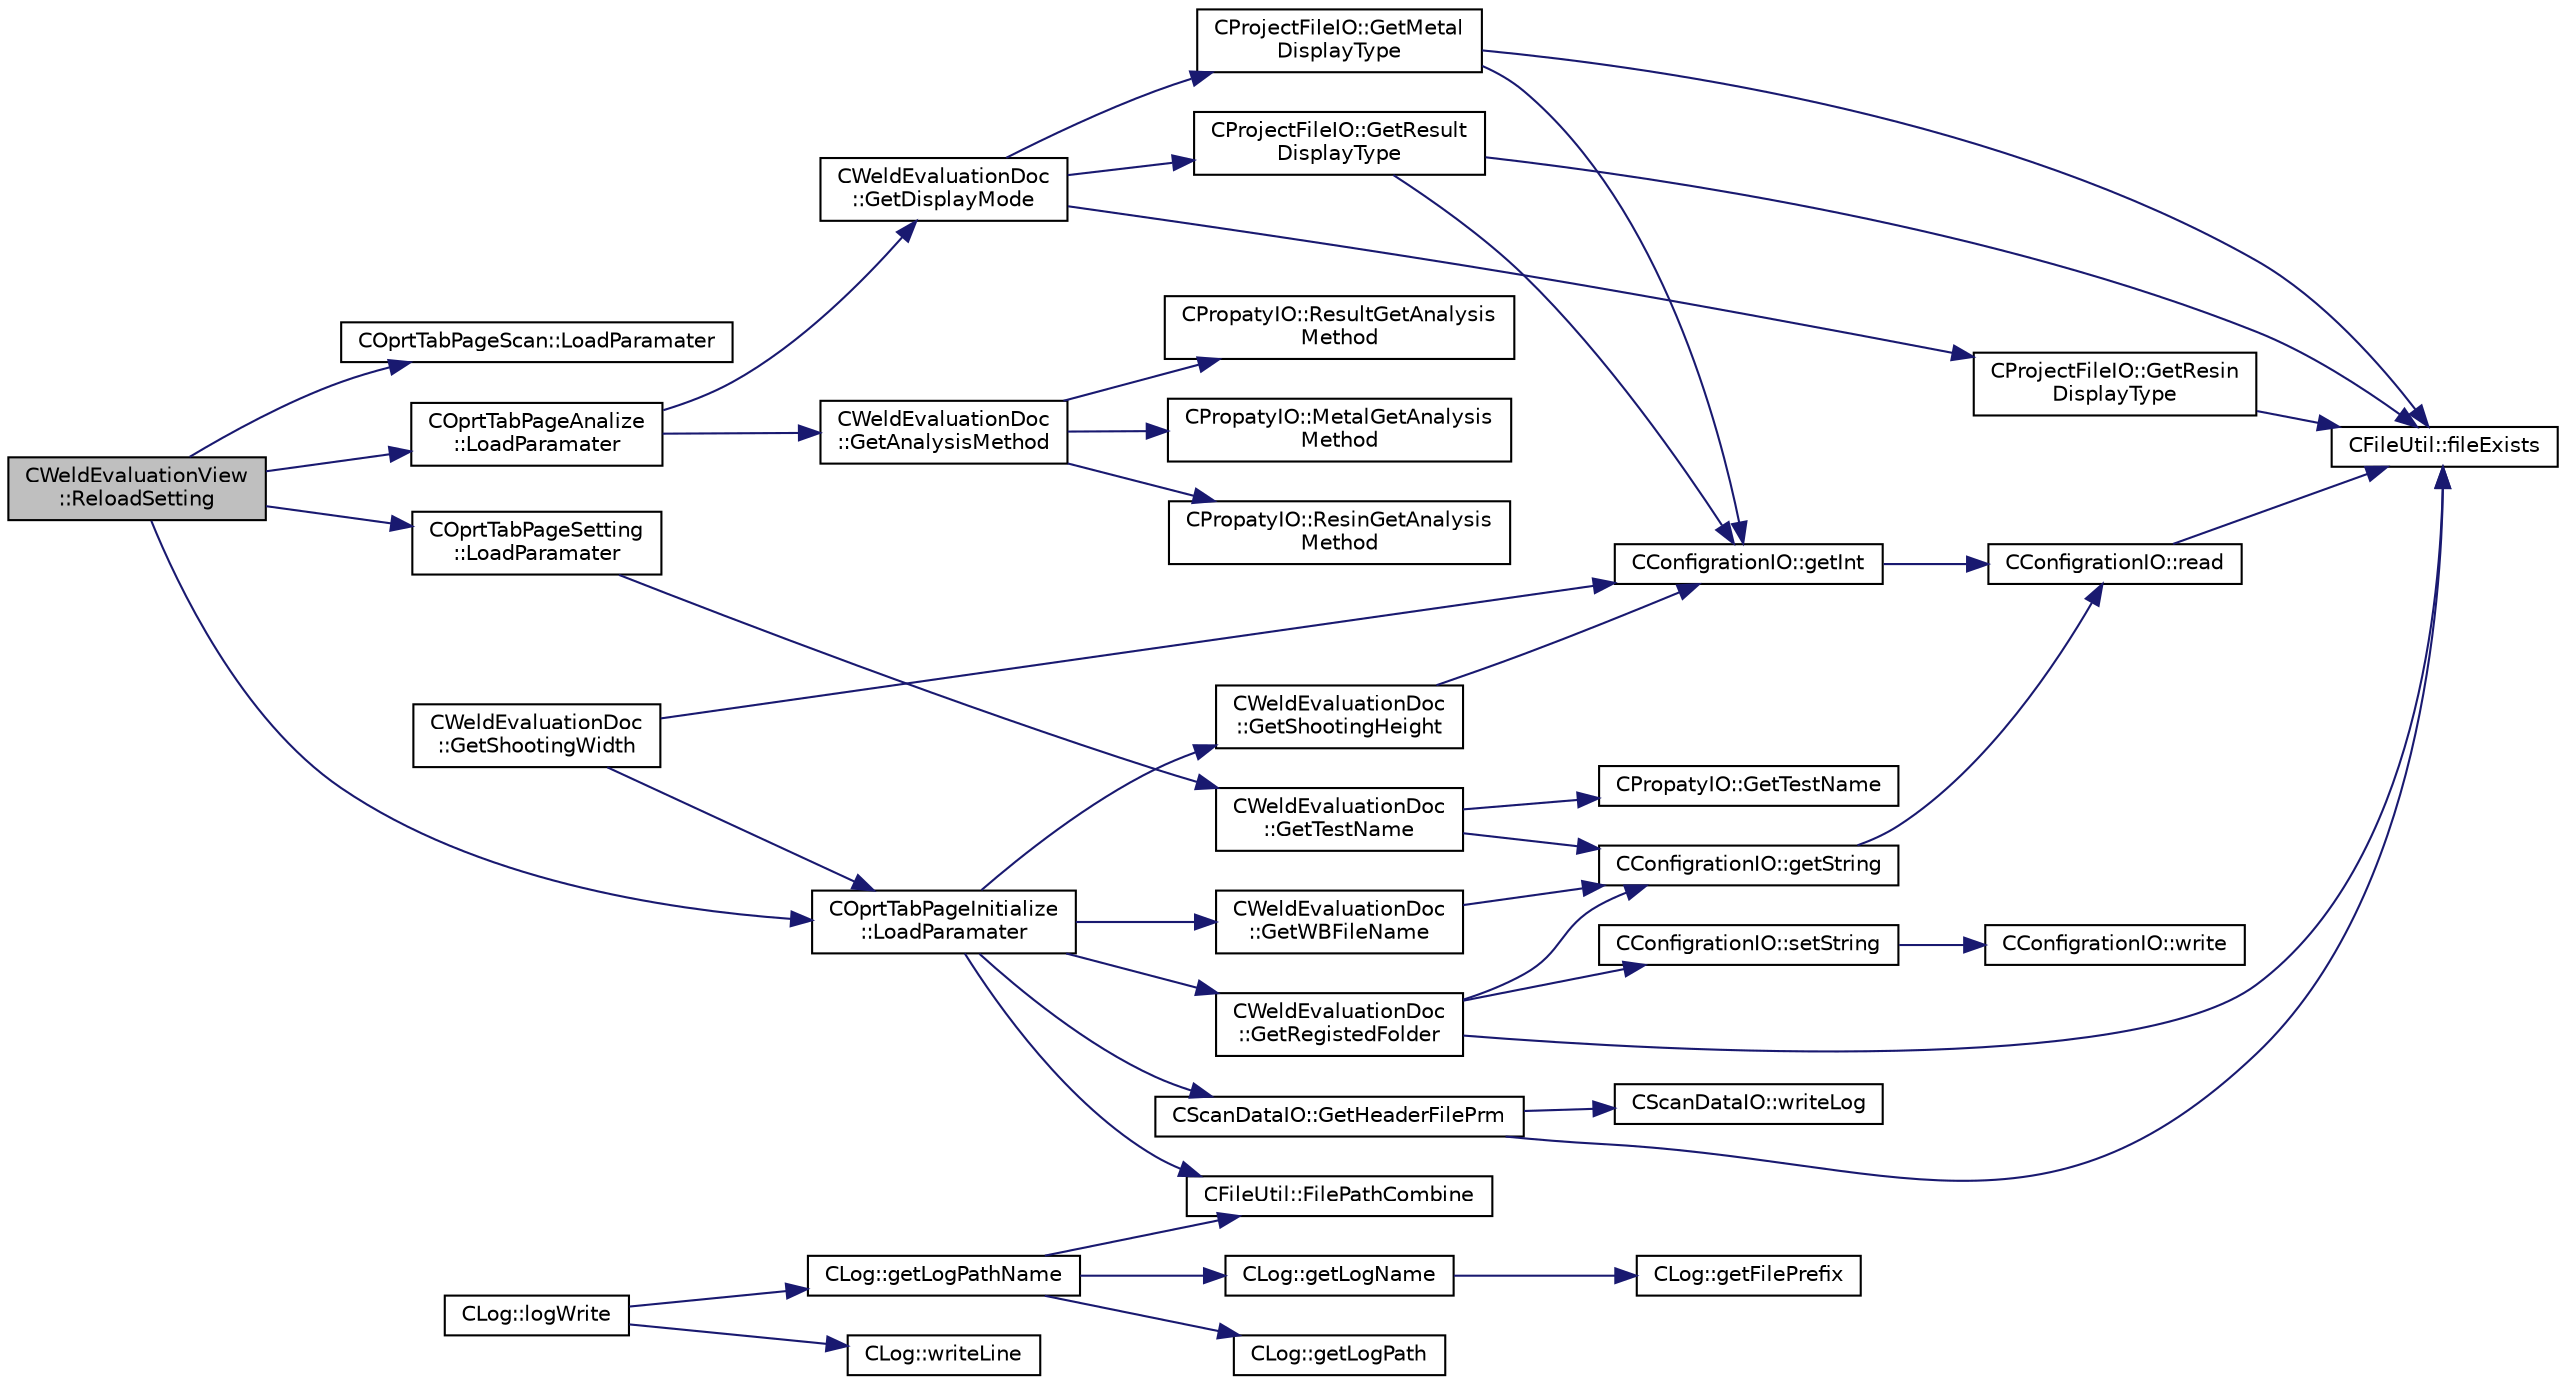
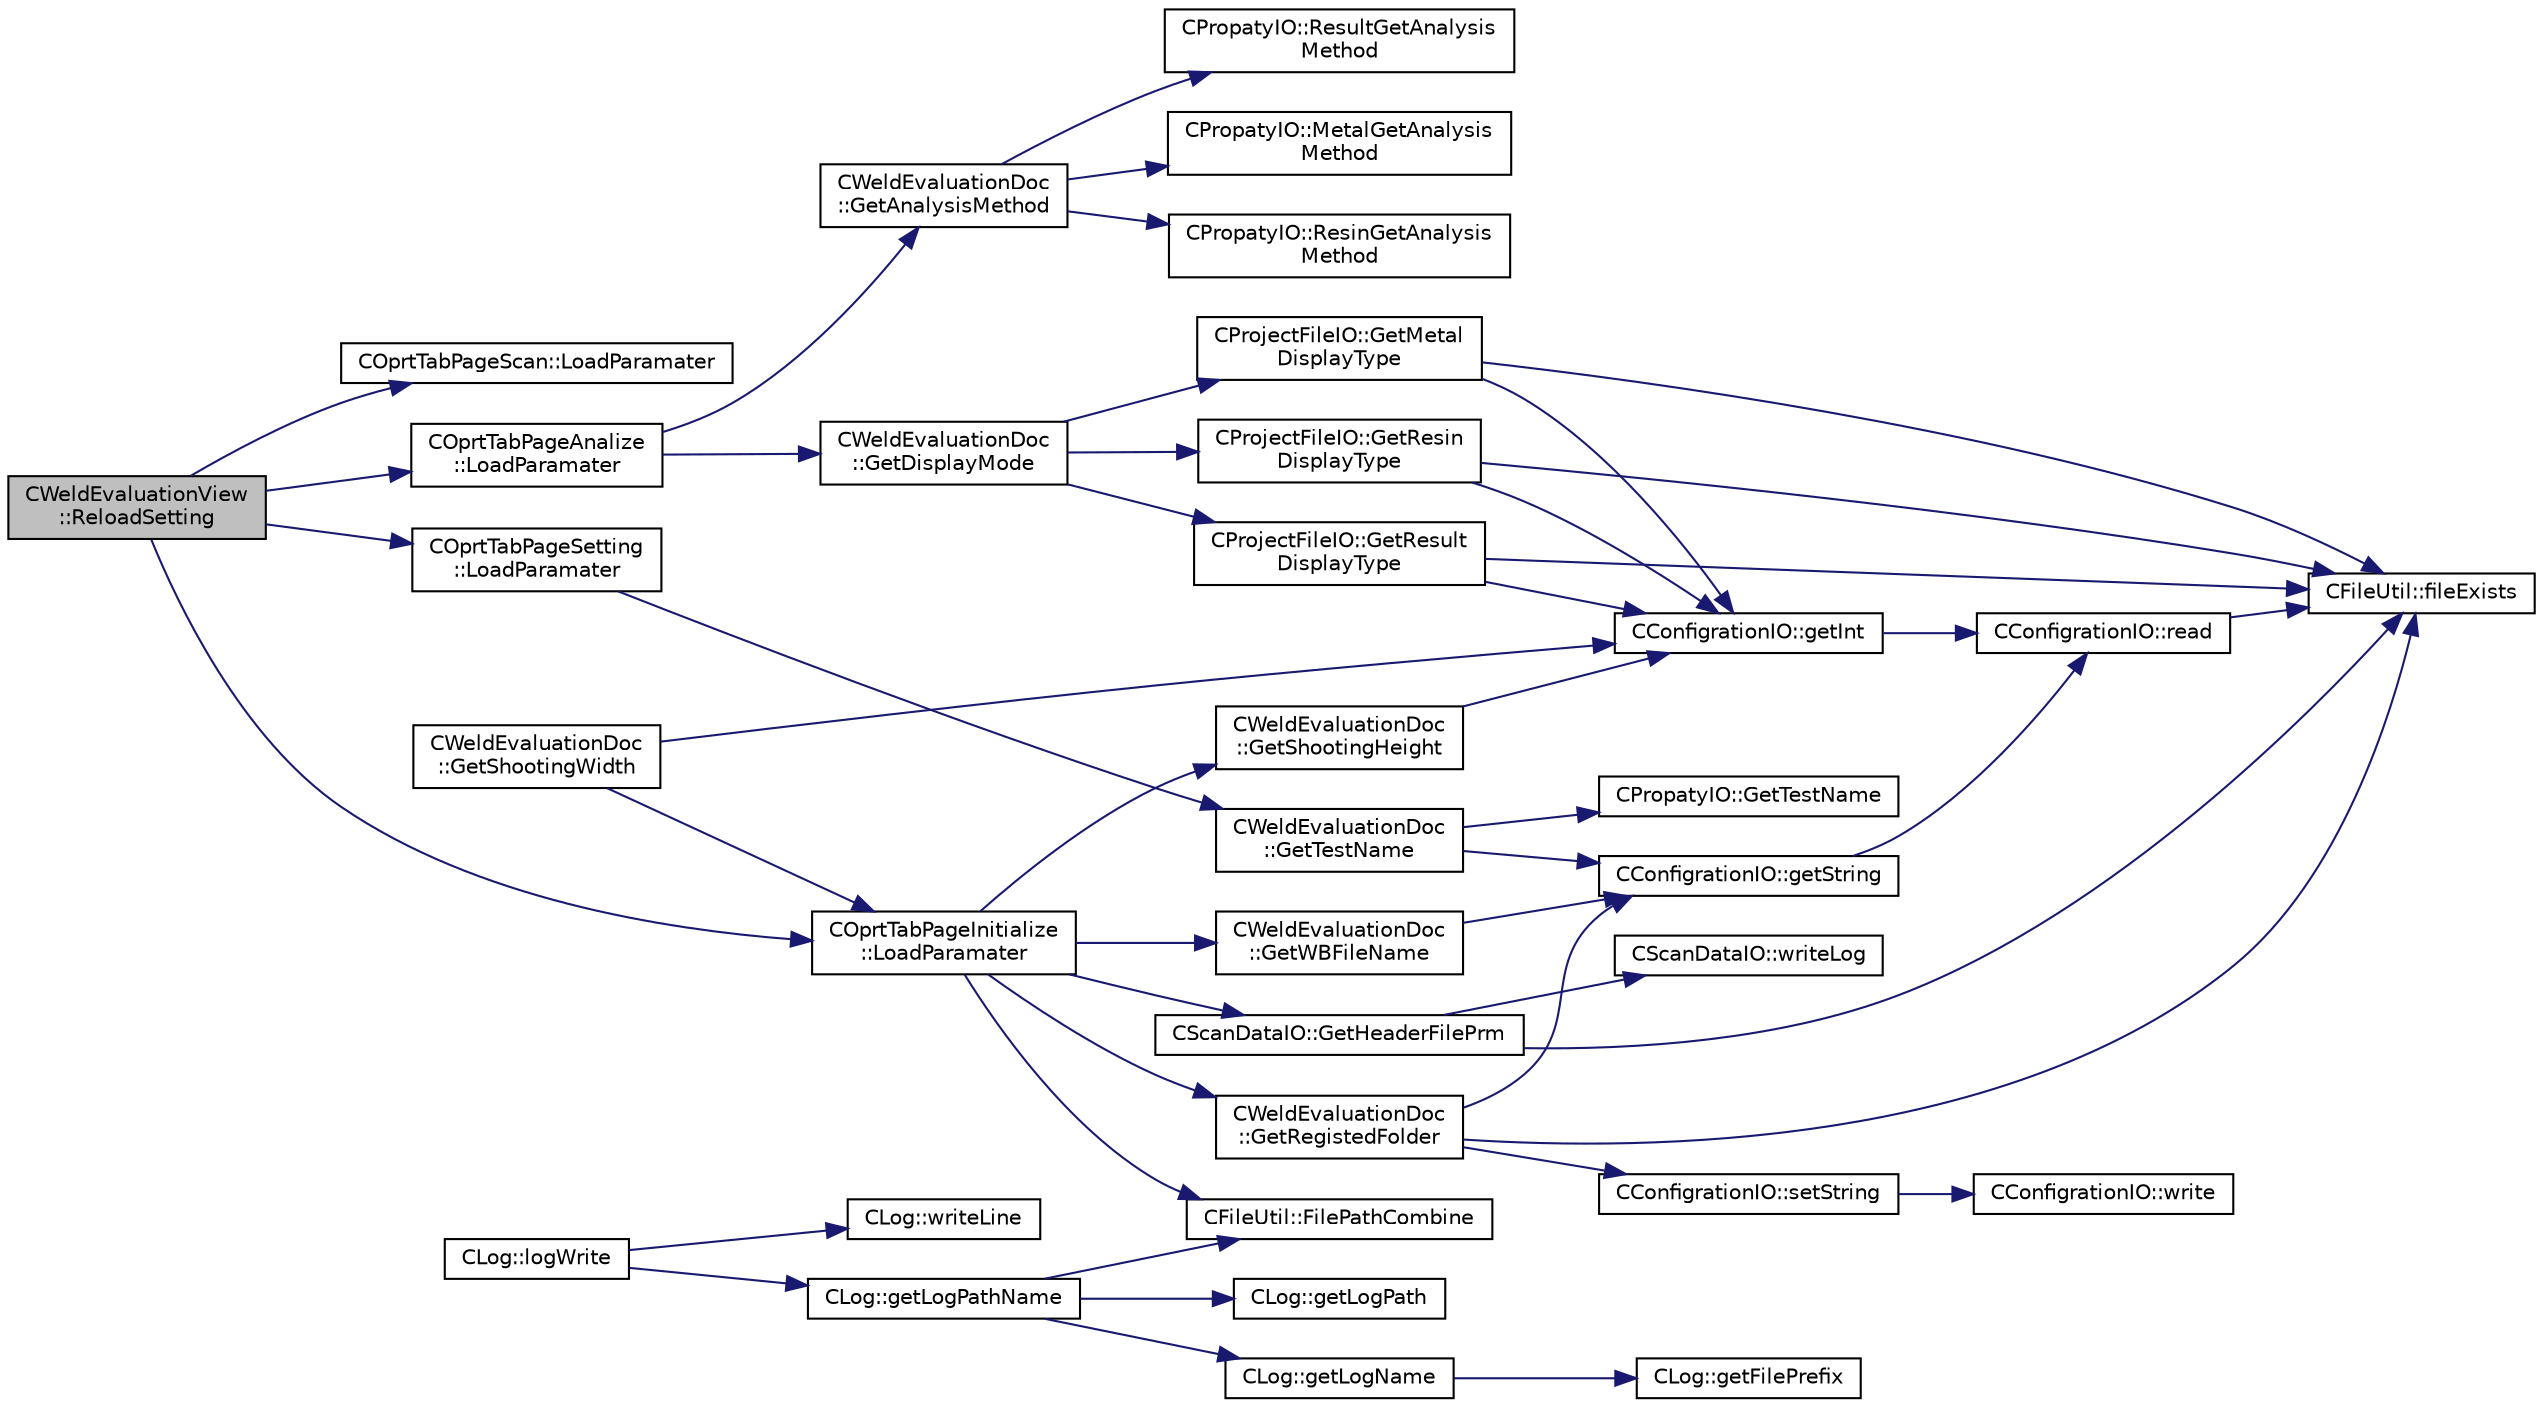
edge "CProjectFileIO::GetResin DisplayType" -> "CConfigrationIO::getInt": added
